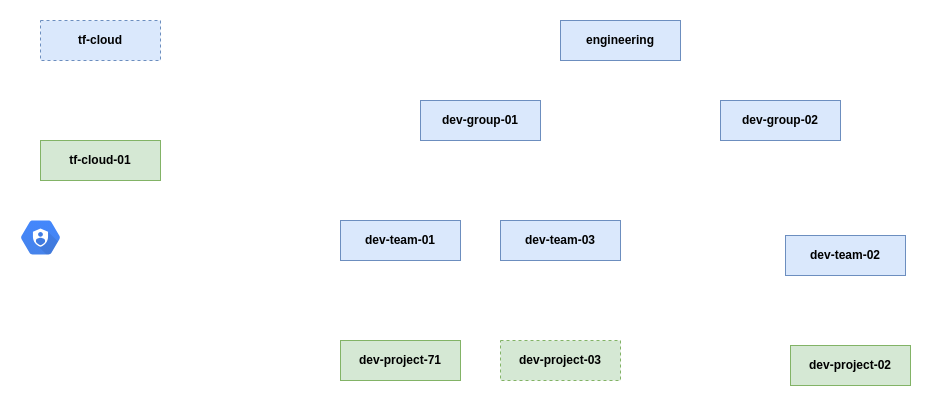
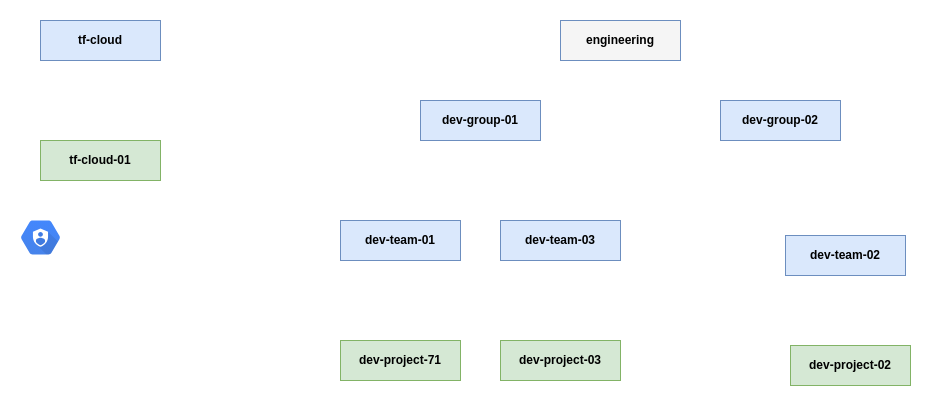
node "tf-cloud": style dashed -> solid
node "engineering": fillcolor #dae8fc -> #f5f5f5
node "dev-project-03": style dashed -> solid
